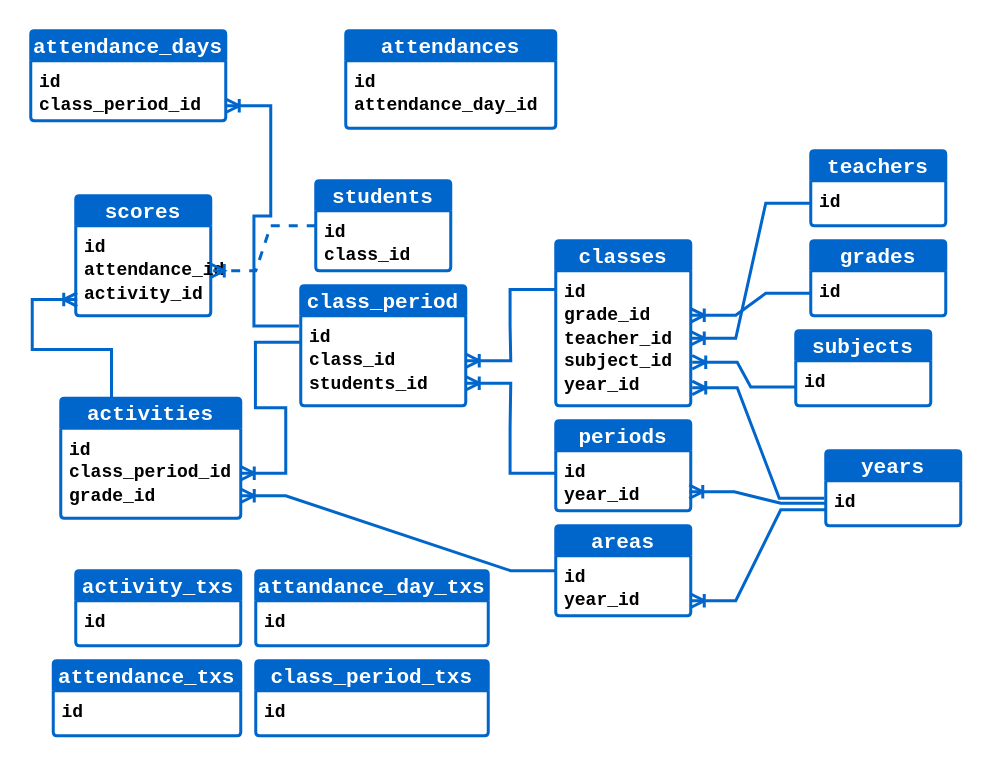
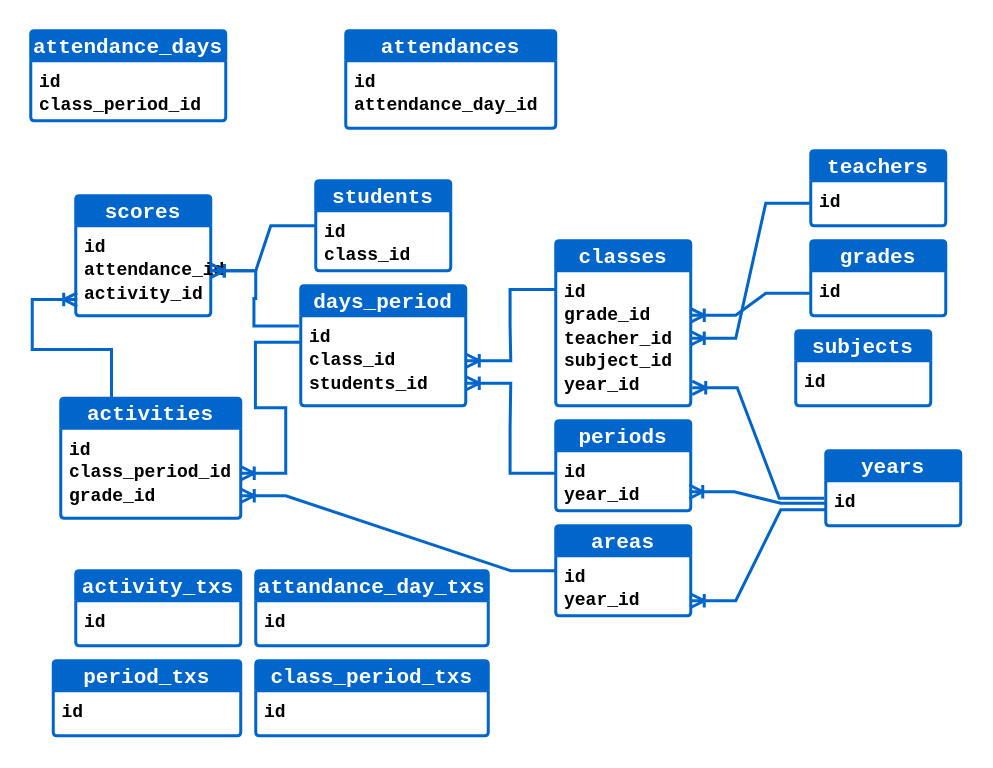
edge "id class_id students_id" -> "id class_period_id": now "id class_id students_id" -> "id attendance_id activity_id"
edge "id class_id" -> "id attendance_id activity_id": style dashed -> solid
node "class_period": label "class_period" -> "days_period"
edge "subjects" -> "id grade_id teacher_id subject_id year_id": removed
node "attendance_txs": label "attendance_txs" -> "period_txs"
